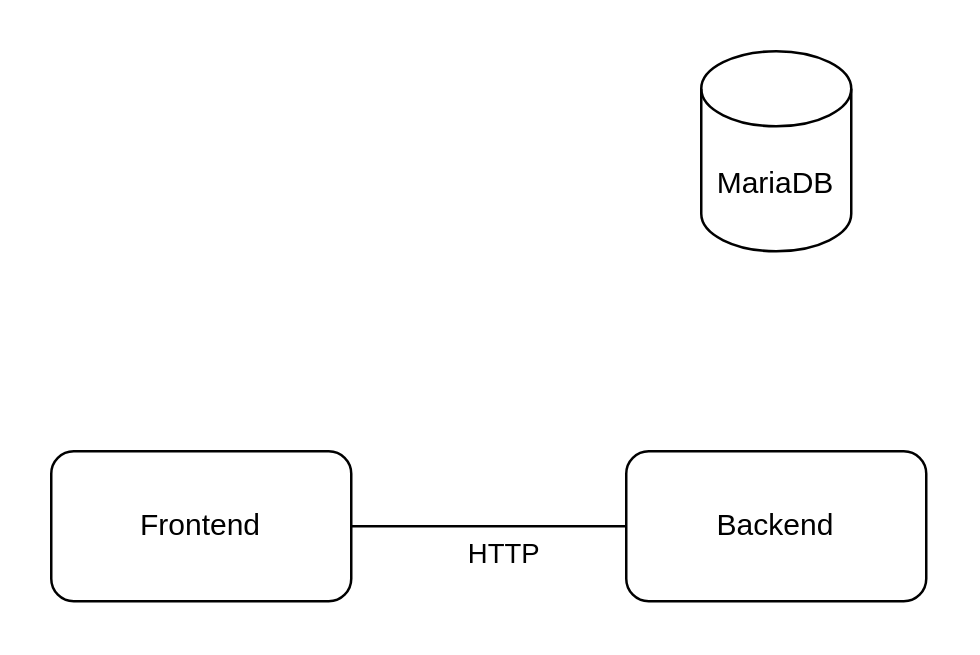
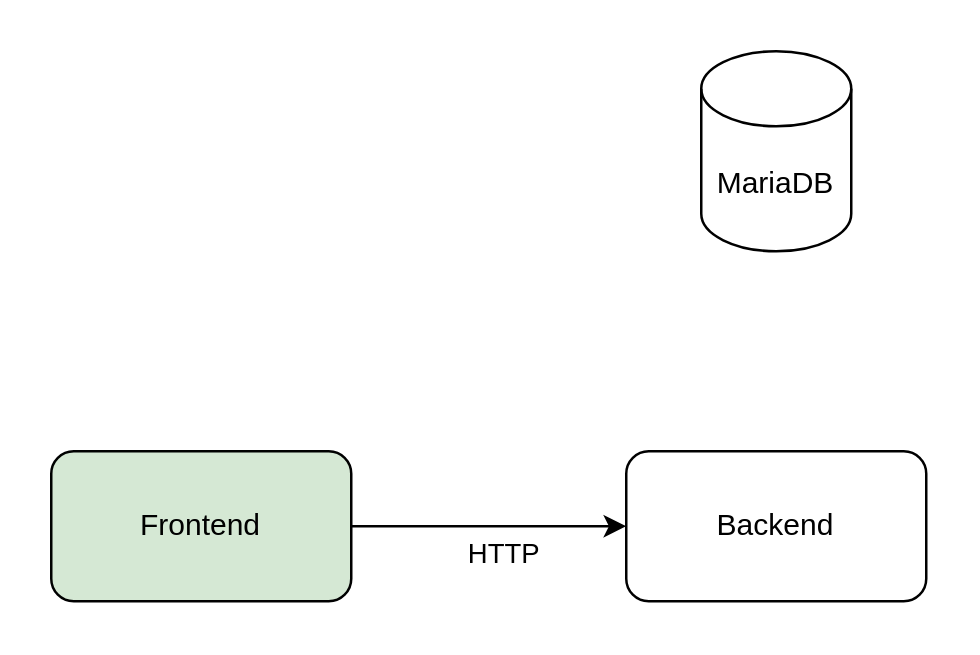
node "Frontend": fillcolor #ffffff -> #d5e8d4
edge "Frontend" -- "Backend": arrowhead none -> classic
